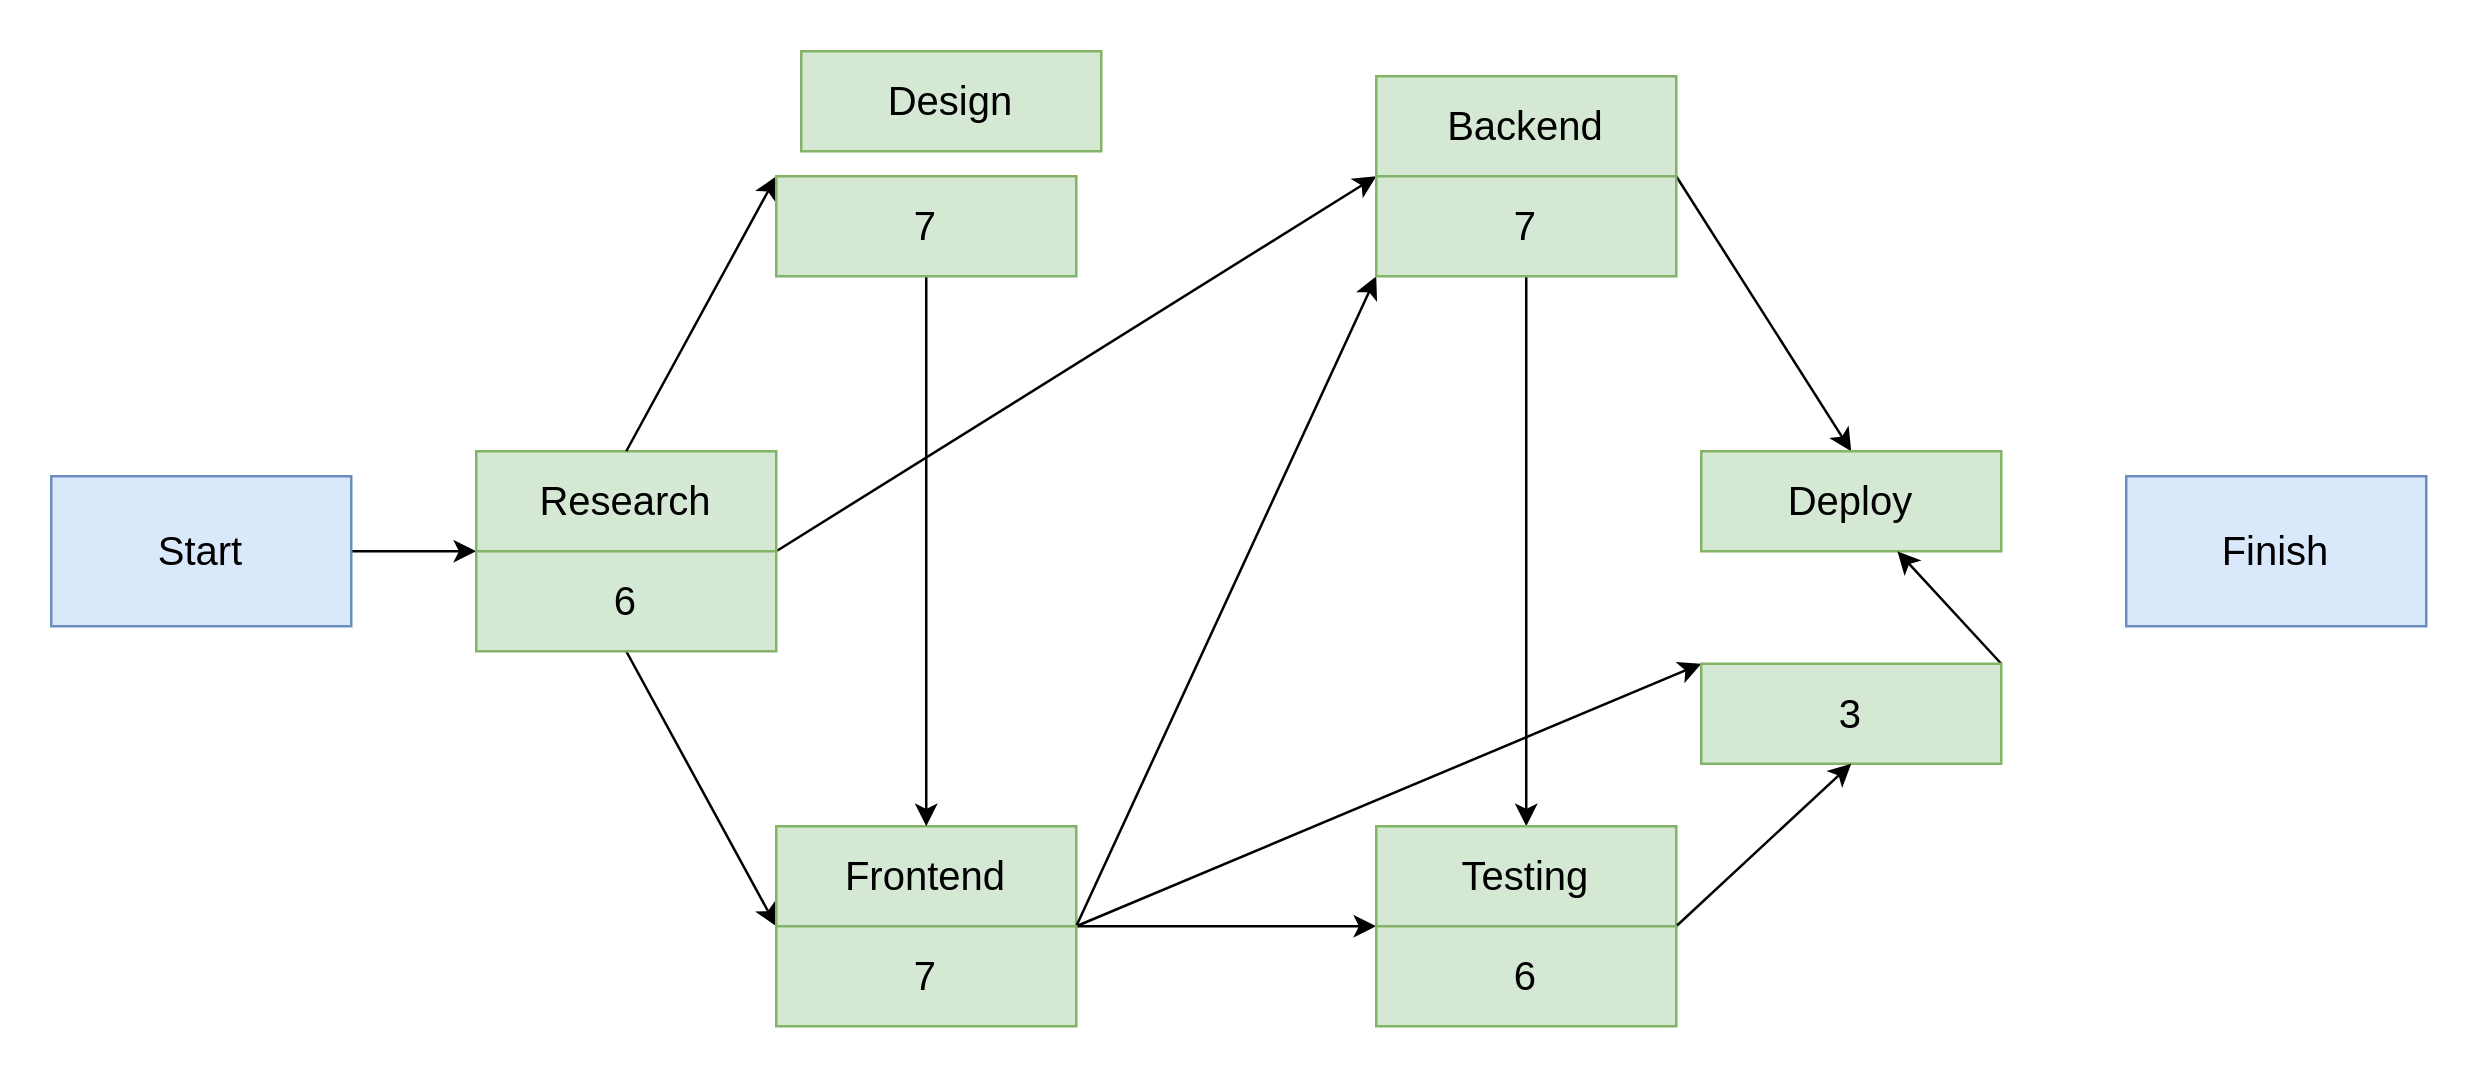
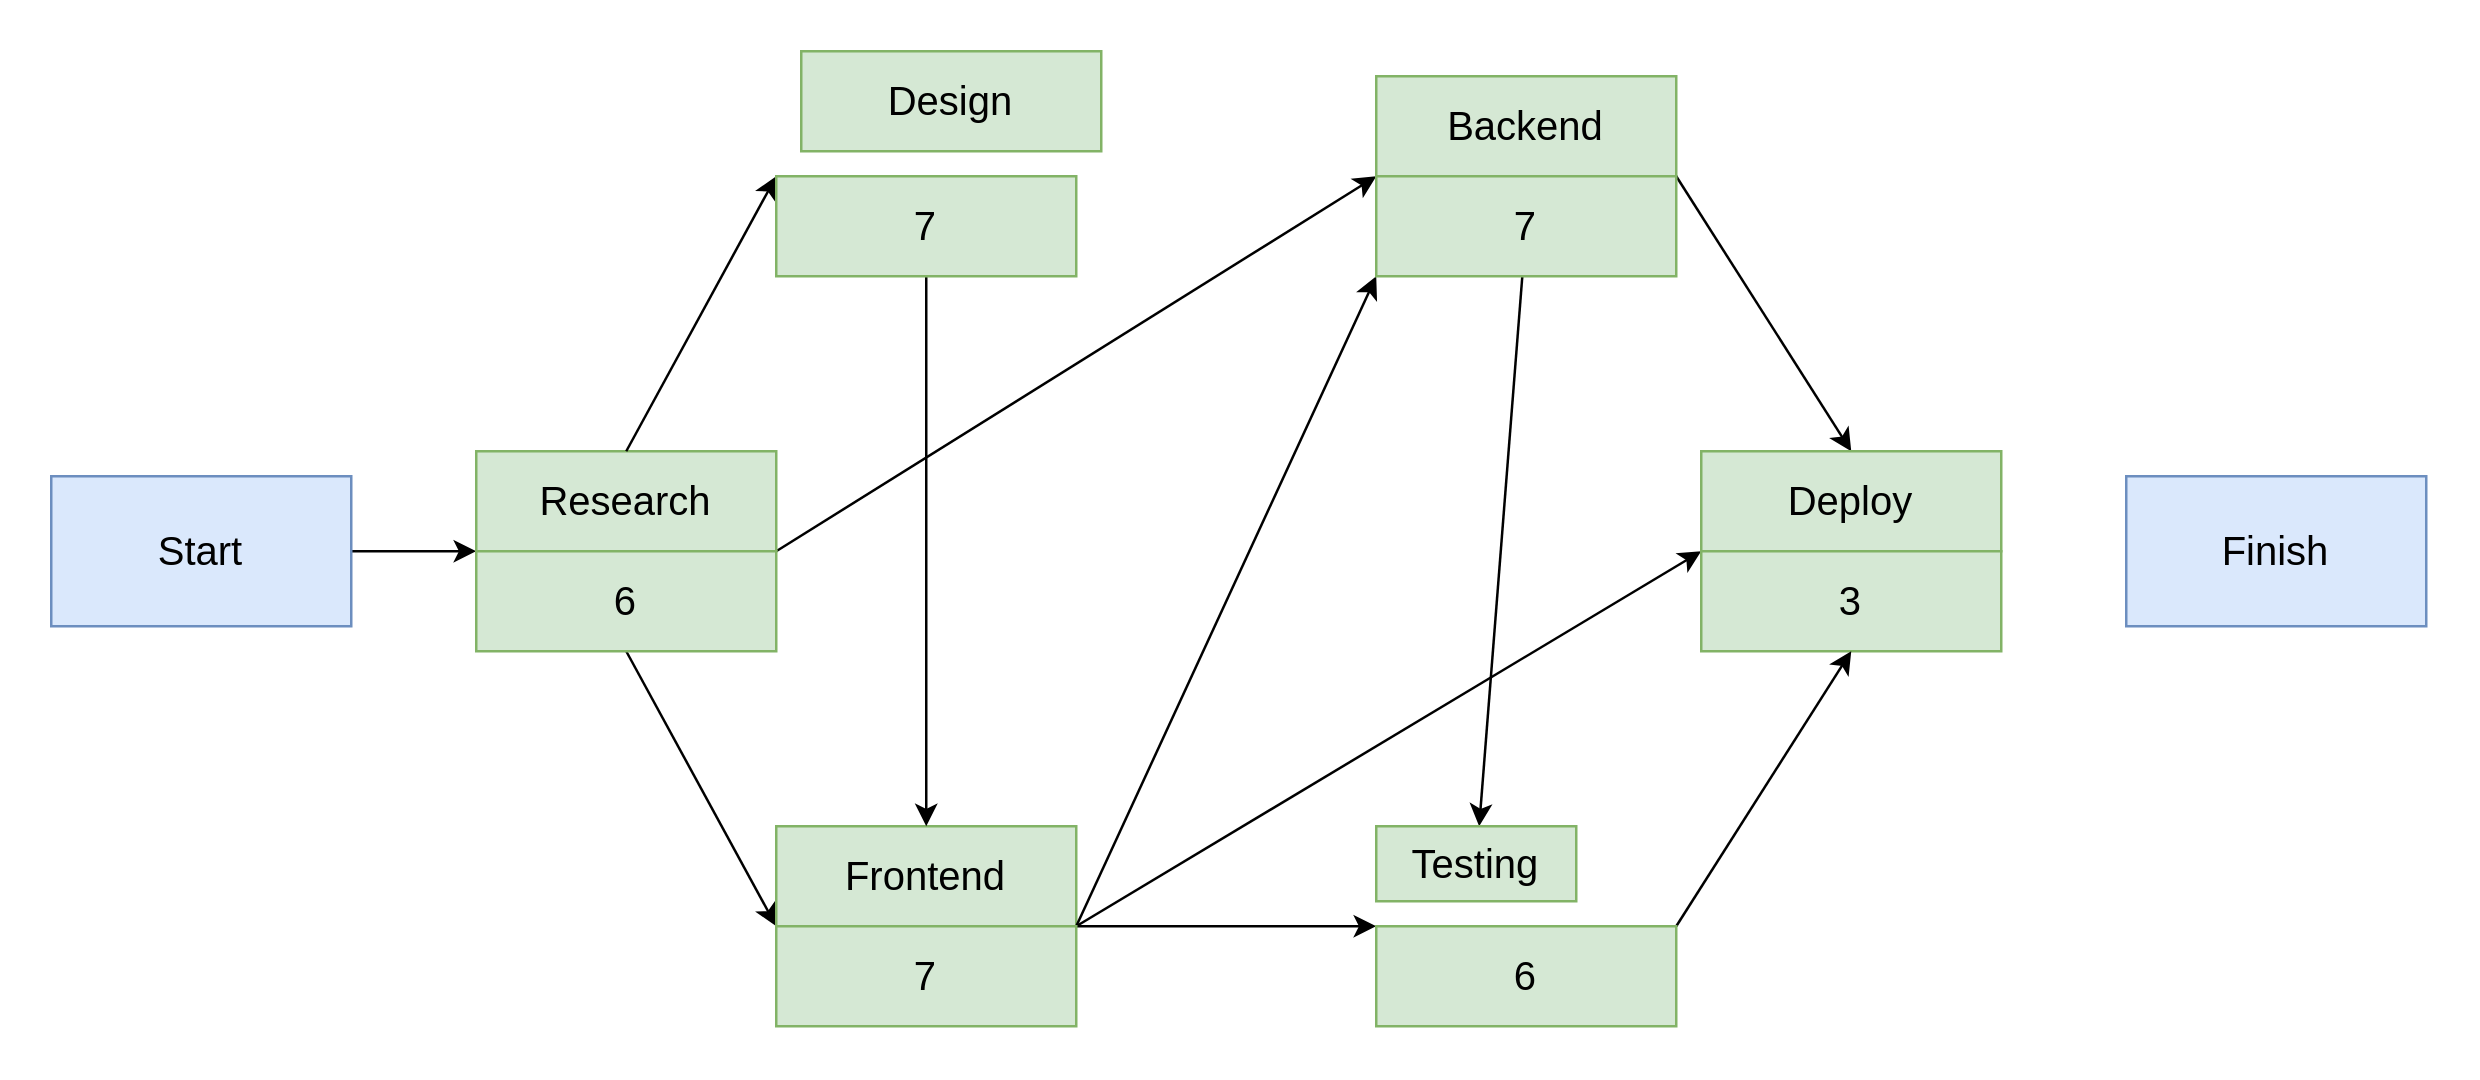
node "3": moved (1851, 714) -> (1851, 601)
node "Testing": size 300x100 -> 200x75
